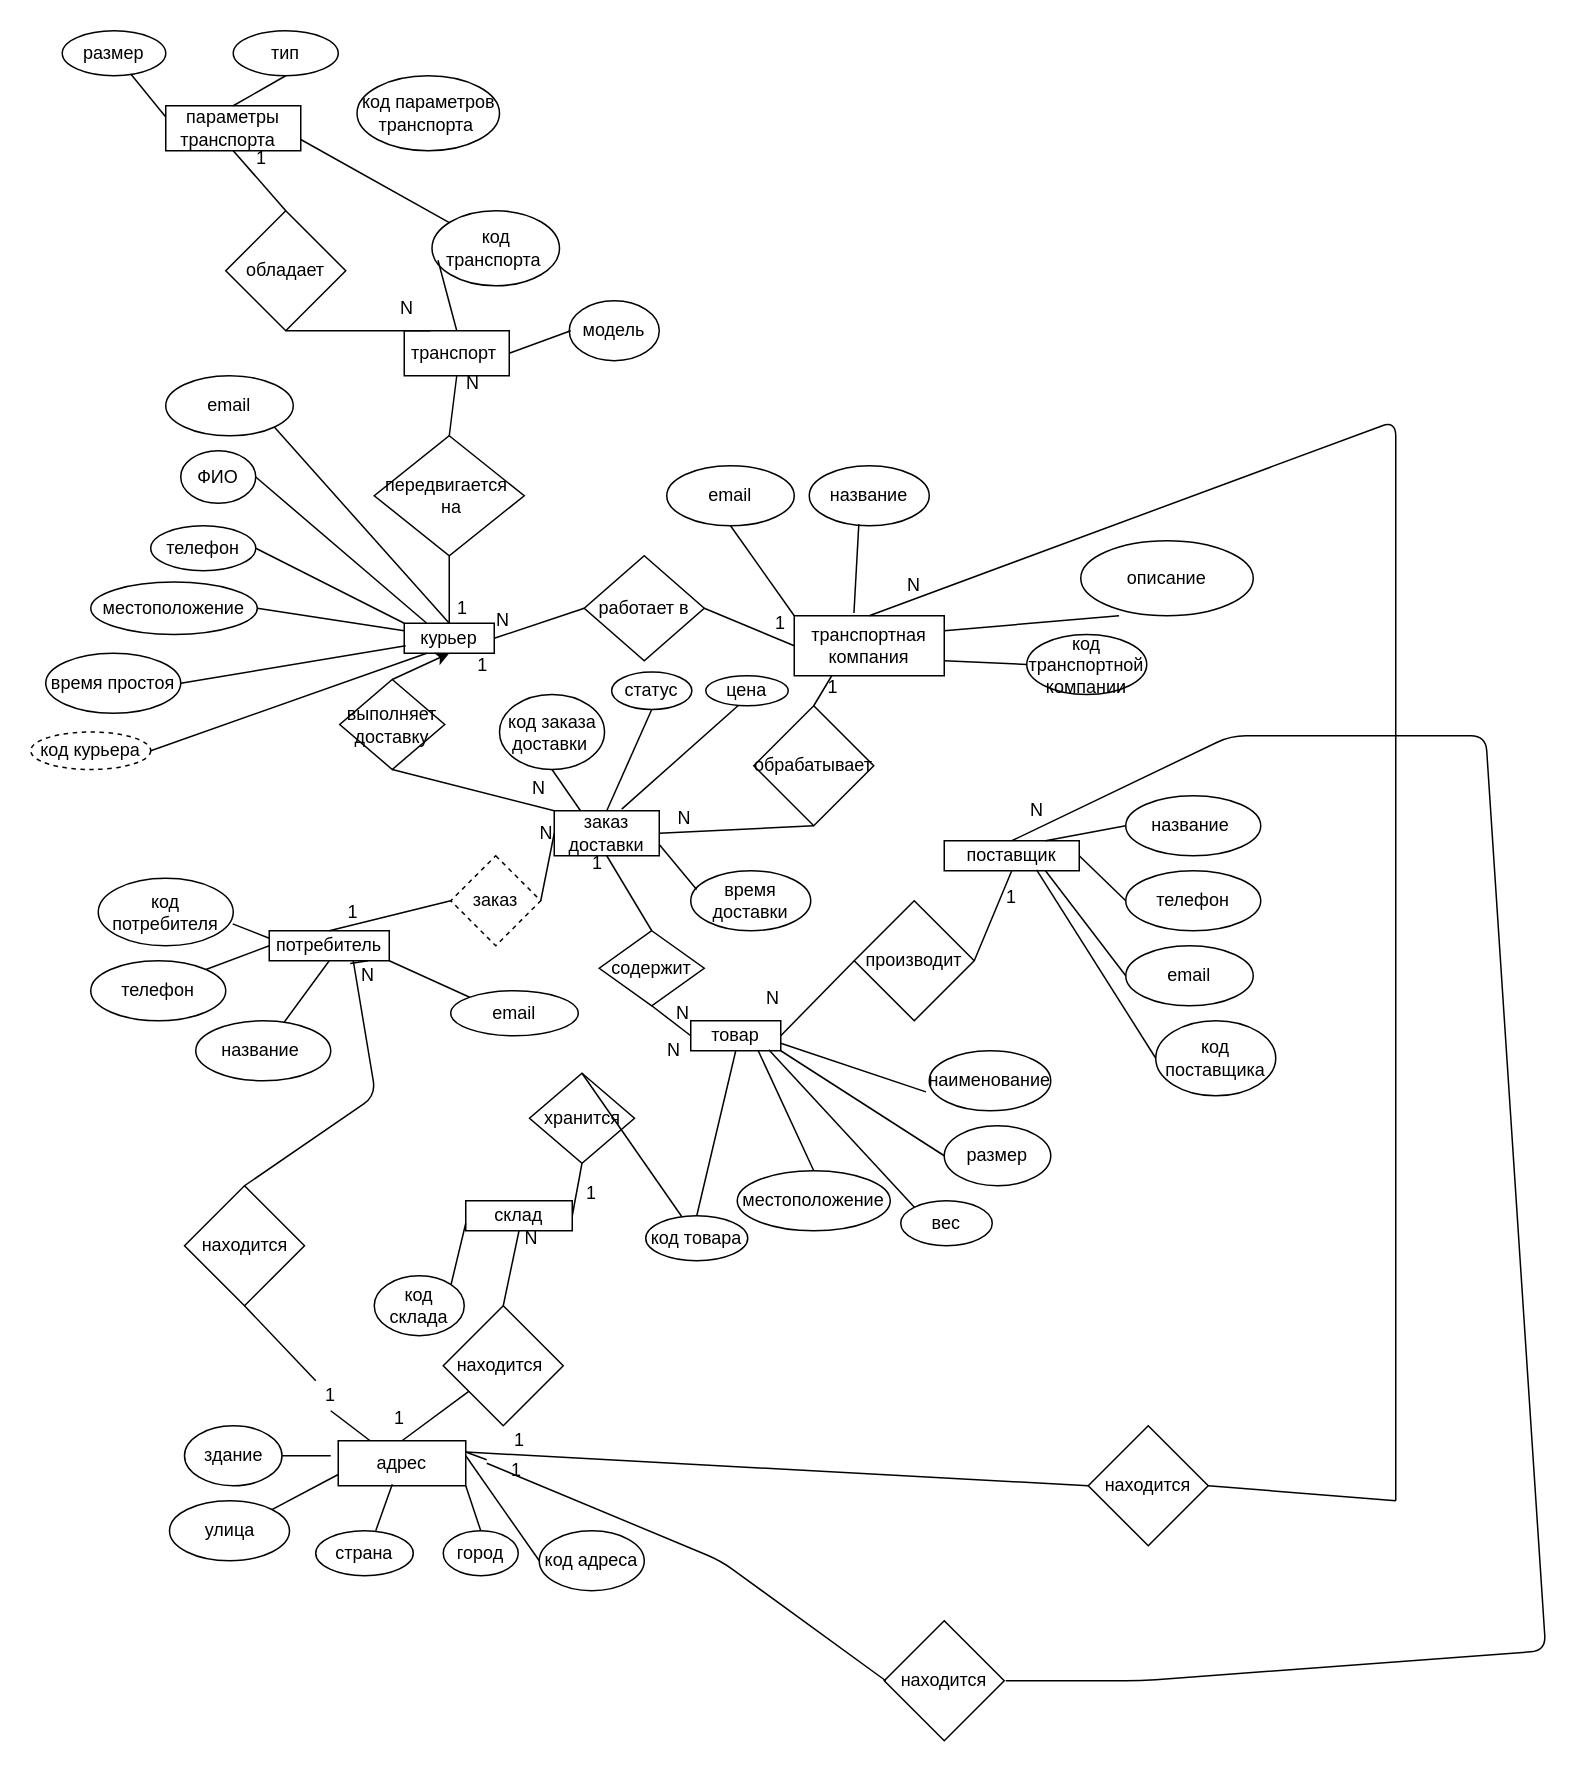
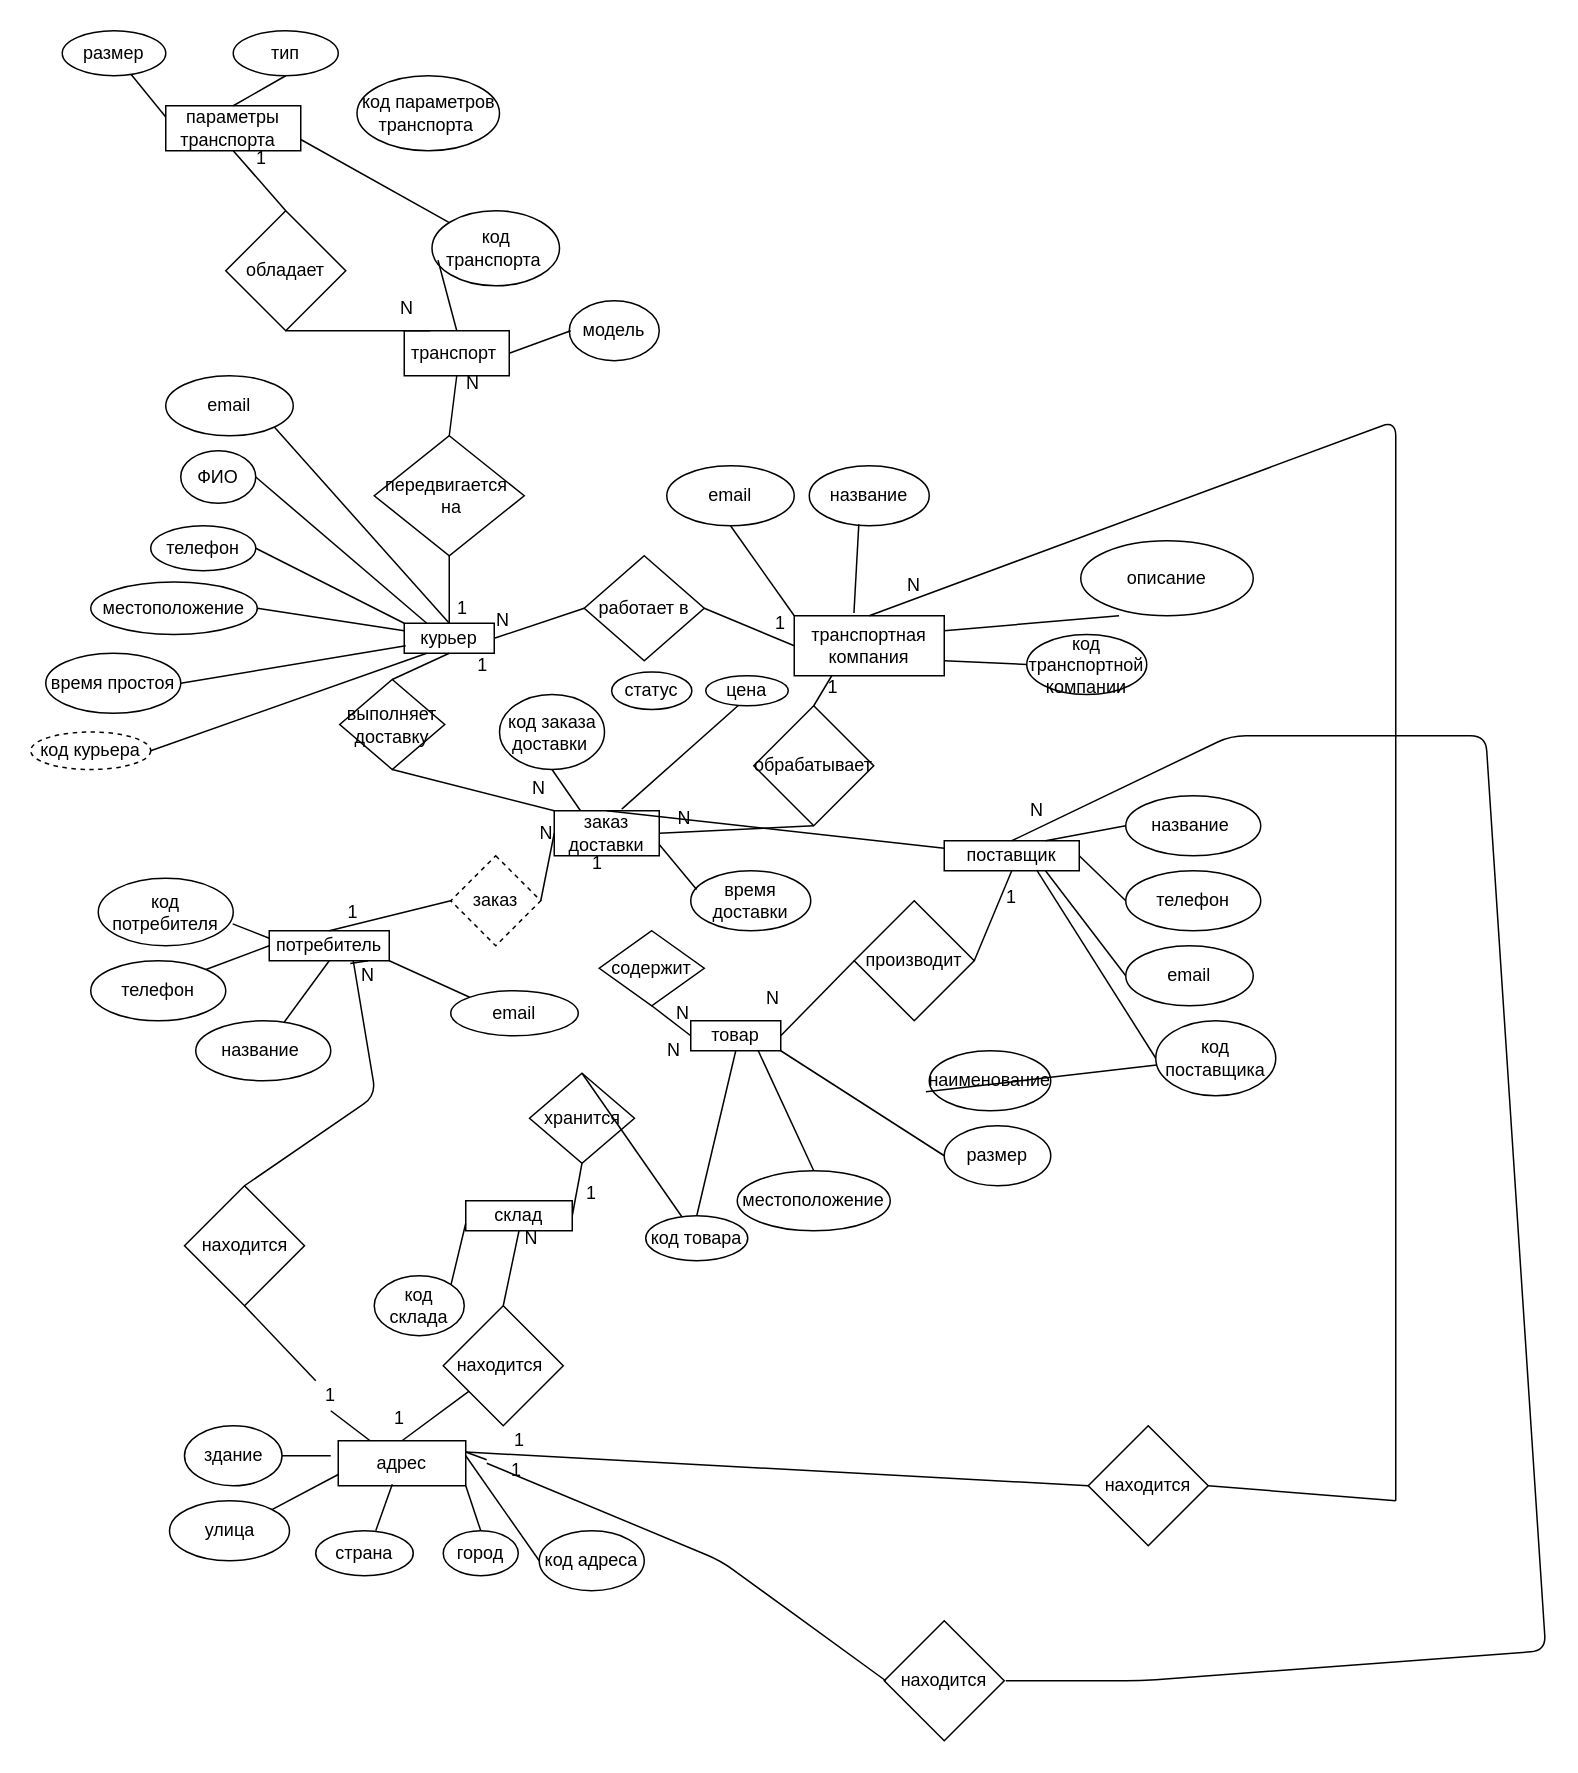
edge "выполняет доставку" -> "курьер": arrowhead classic -> none
edge "статус" -- "заказ доставки": now "поставщик" -- "заказ доставки"
edge "заказ доставки" -- "содержит": removed
edge "товар" -- "наименование": now "код поставщика" -- "наименование"
edge "товар" -- "вес": removed
node "вес": removed
